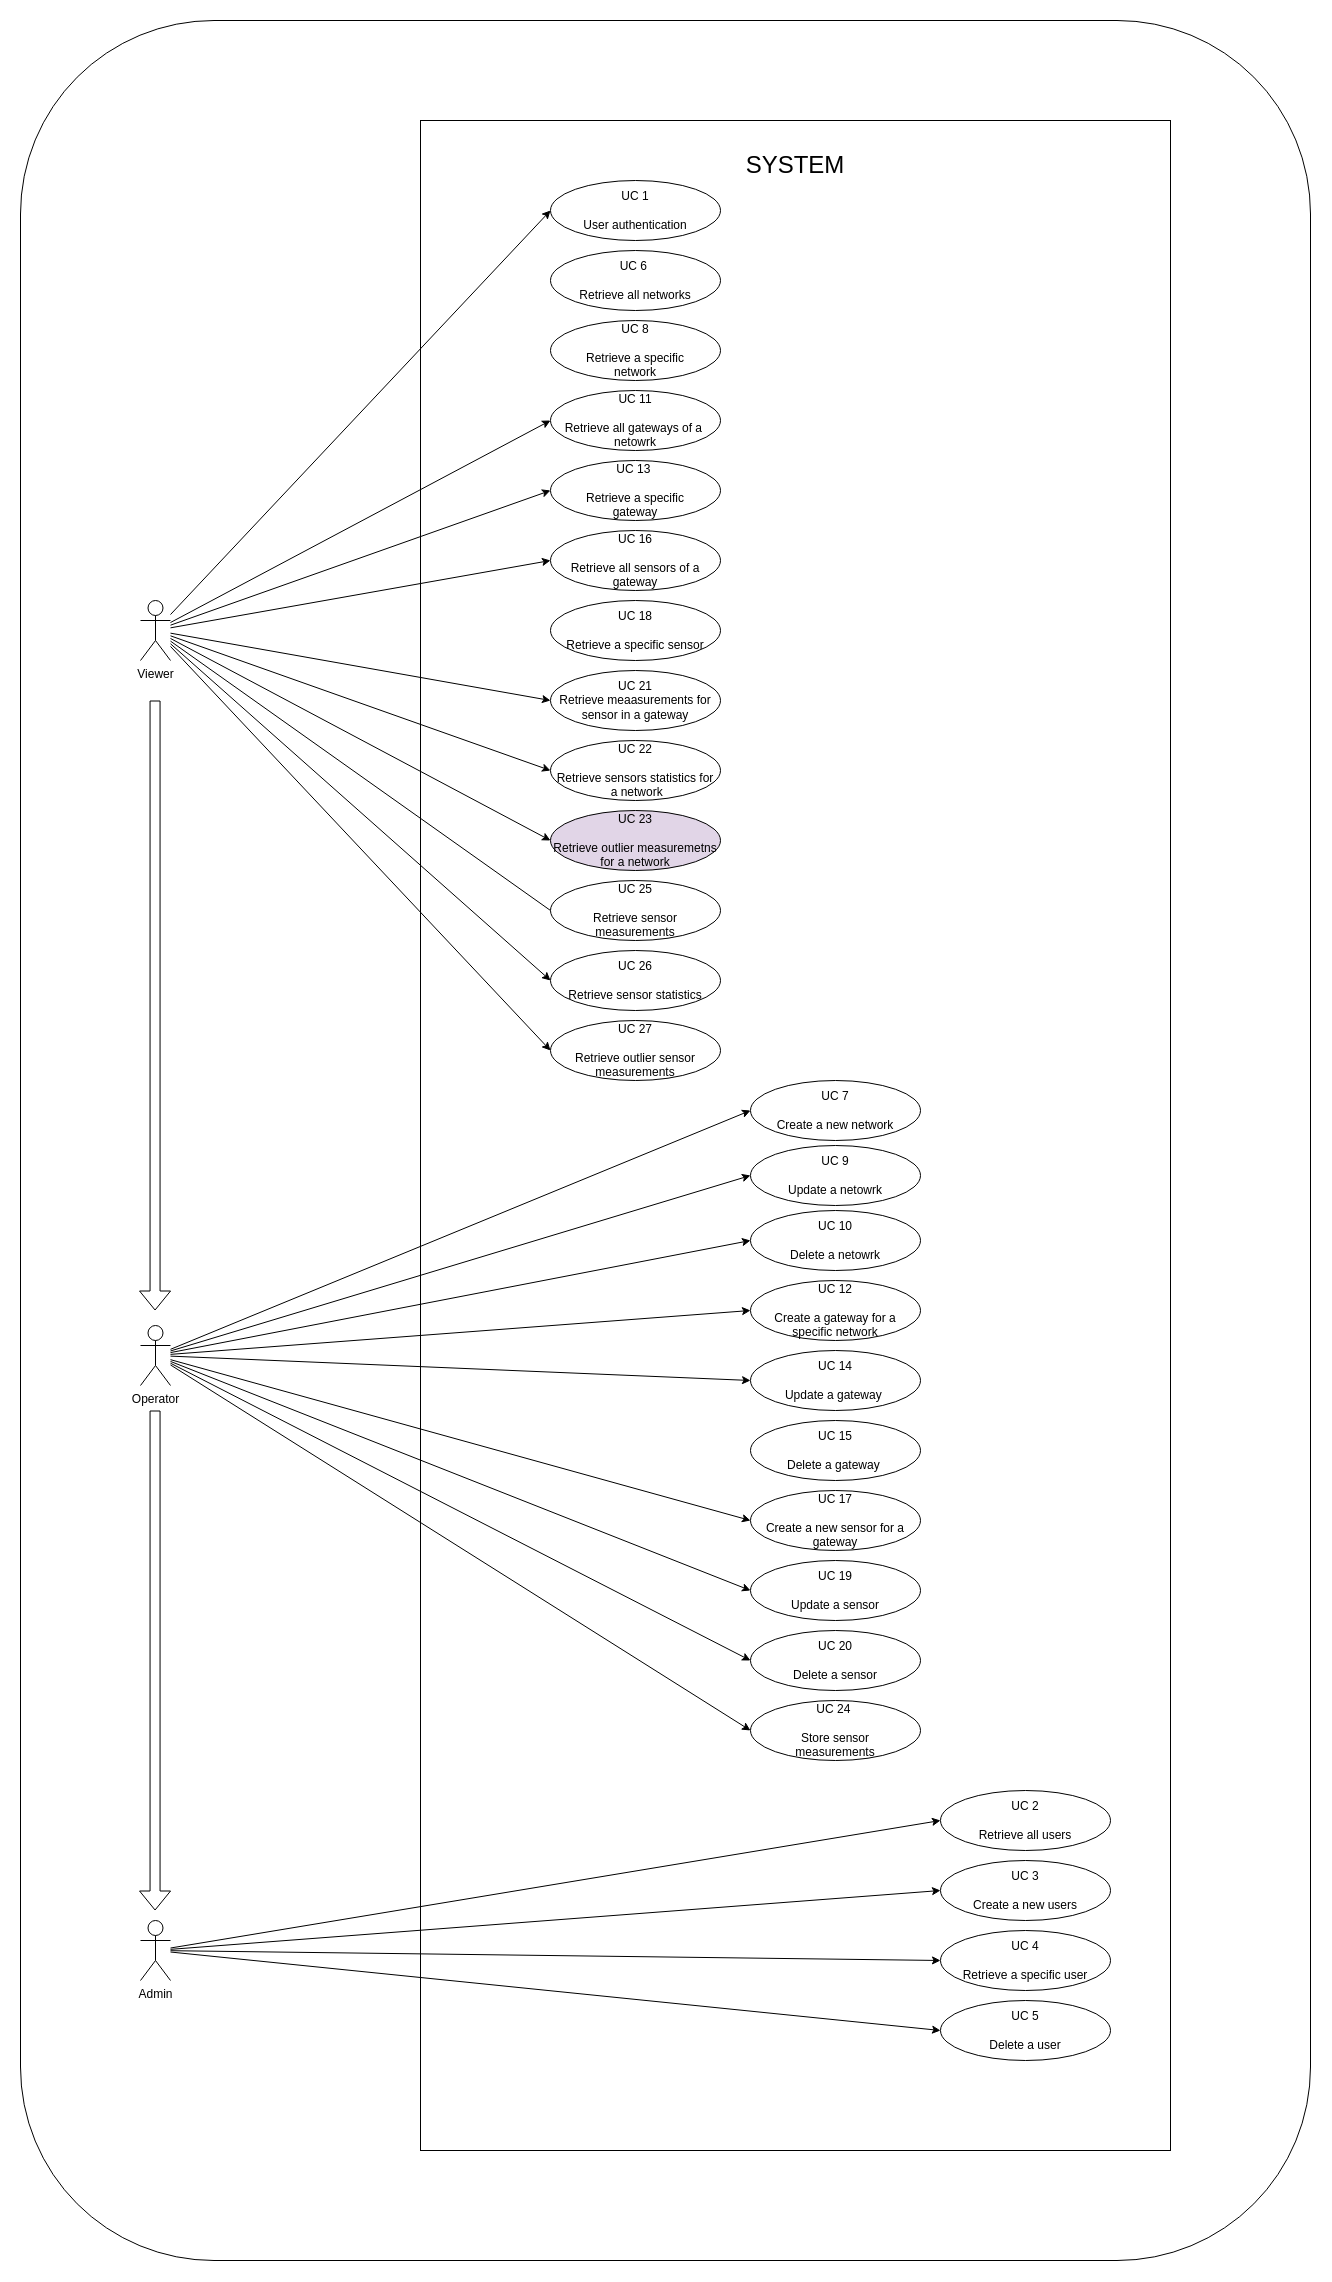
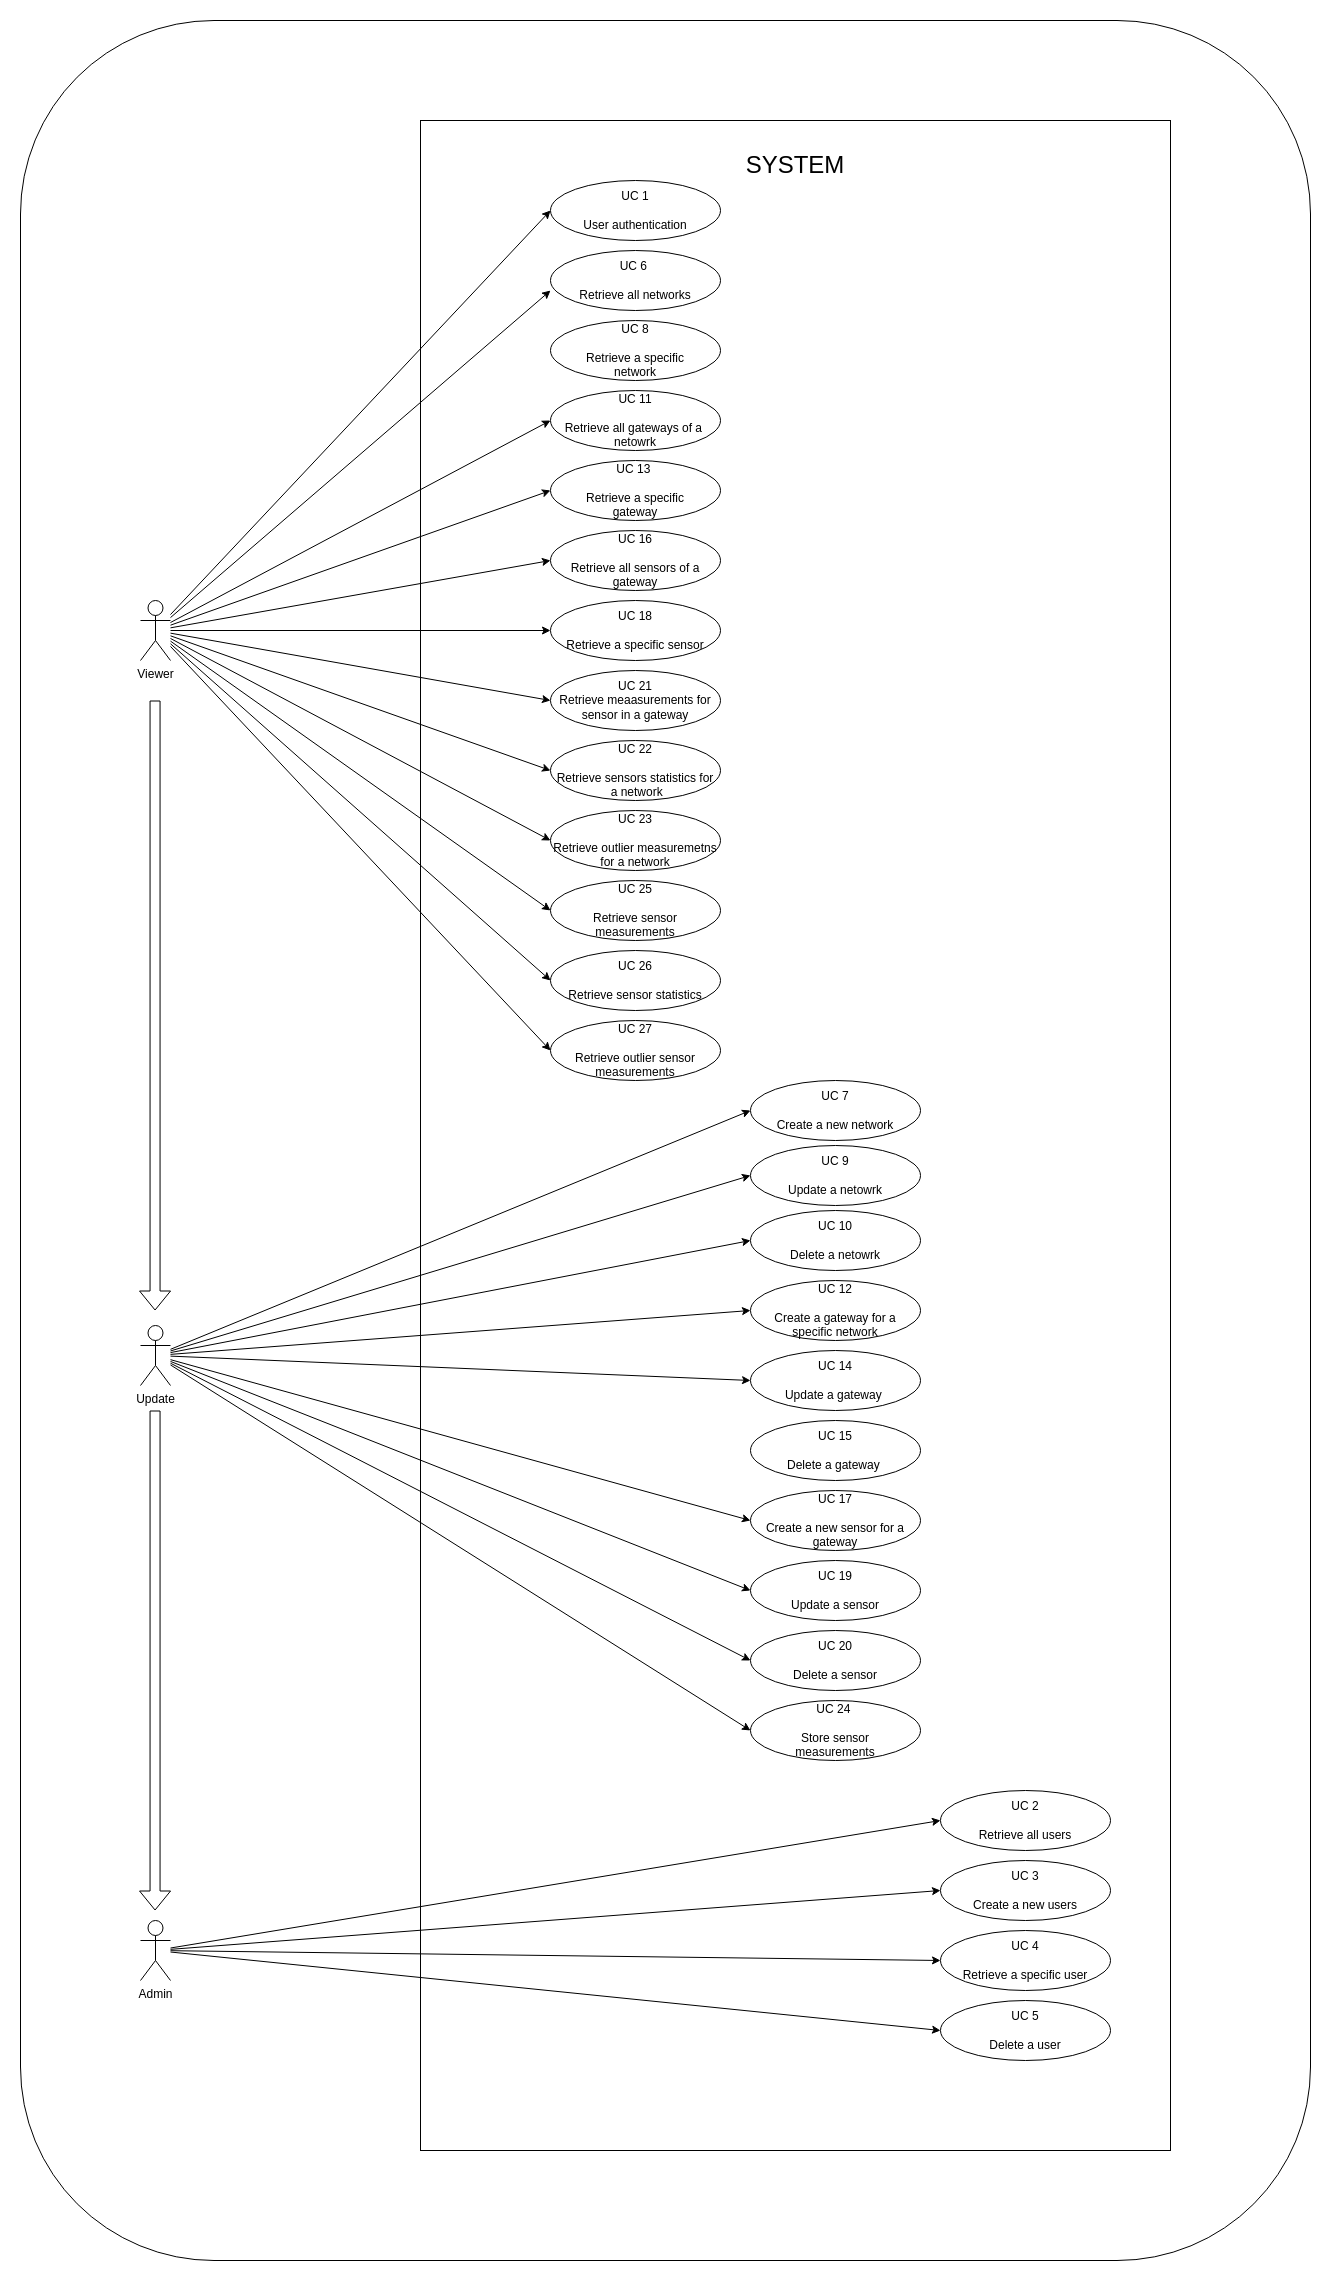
edge "Viewer" -> "UC 6 Retrieve all networks": added
edge "Viewer" -> "UC 18 Retrieve a specific sensor": added
node "UC 23 Retrieve outlier measuremetns for a network": fillcolor #e1d5e7 -> #ffffff
edge "Viewer" -- "UC 25 Retrieve sensor measurements": arrowhead none -> classic
node "Operator": label "Operator" -> "Update"
